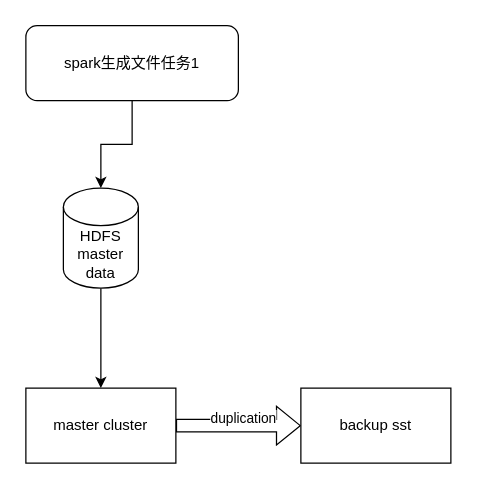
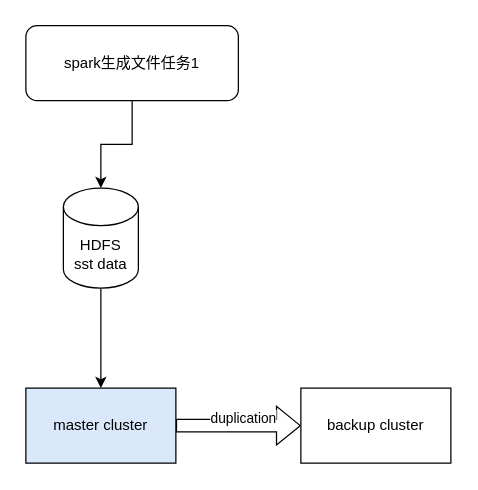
node "HDFS master data": label "HDFS master data" -> "HDFS sst data"
node "master cluster": fillcolor #ffffff -> #dae8fc
node "backup sst": label "backup sst" -> "backup cluster"
